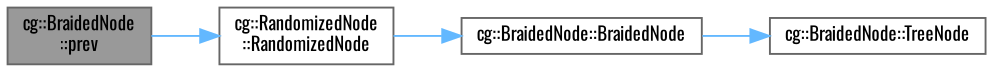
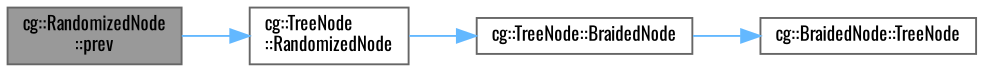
node "cg::BraidedNode ::prev": label "cg::BraidedNode ::prev" -> "cg::RandomizedNode ::prev"
node "cg::RandomizedNode ::RandomizedNode": label "cg::RandomizedNode ::RandomizedNode" -> "cg::TreeNode ::RandomizedNode"
node "cg::BraidedNode::BraidedNode": label "cg::BraidedNode::BraidedNode" -> "cg::TreeNode::BraidedNode"
